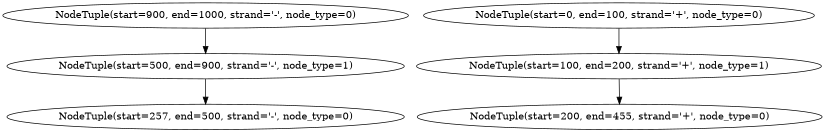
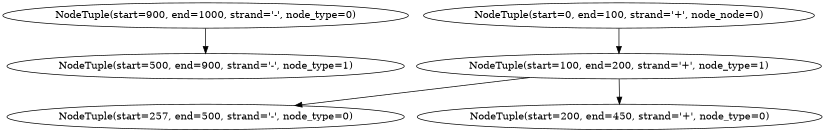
node "NodeTuple(start=0, end=100, strand='+', node_type=0)": label "NodeTuple(start=0, end=100, strand='+', node_type=0)" -> "NodeTuple(start=0, end=100, strand='+', node_node=0)"
edge "NodeTuple(start=500, end=900, strand='-', node_type=1)" -> "NodeTuple(start=257, end=500, strand='-', node_type=0)": now "NodeTuple(start=100, end=200, strand='+', node_type=1)" -> "NodeTuple(start=257, end=500, strand='-', node_type=0)"
node "NodeTuple(start=200, end=455, strand='+', node_type=0)": label "NodeTuple(start=200, end=455, strand='+', node_type=0)" -> "NodeTuple(start=200, end=450, strand='+', node_type=0)"
